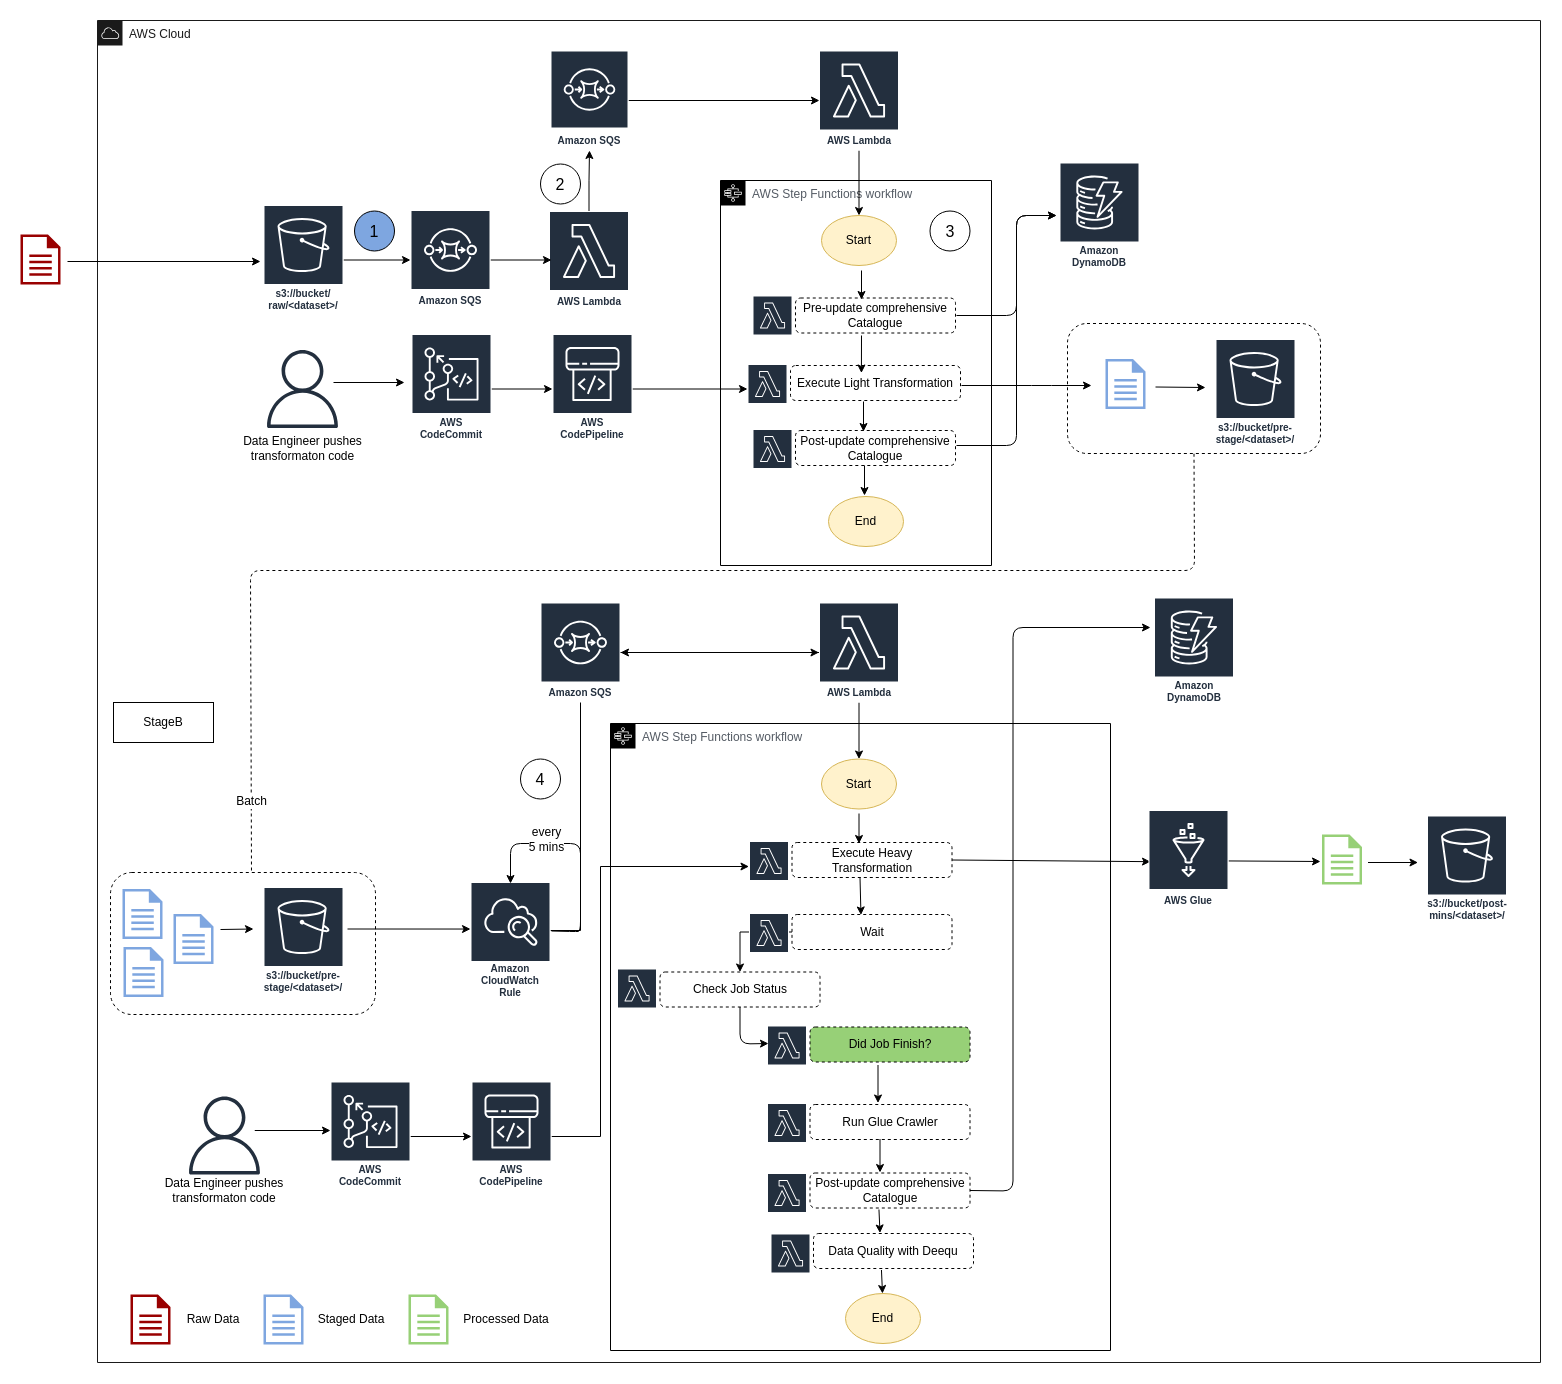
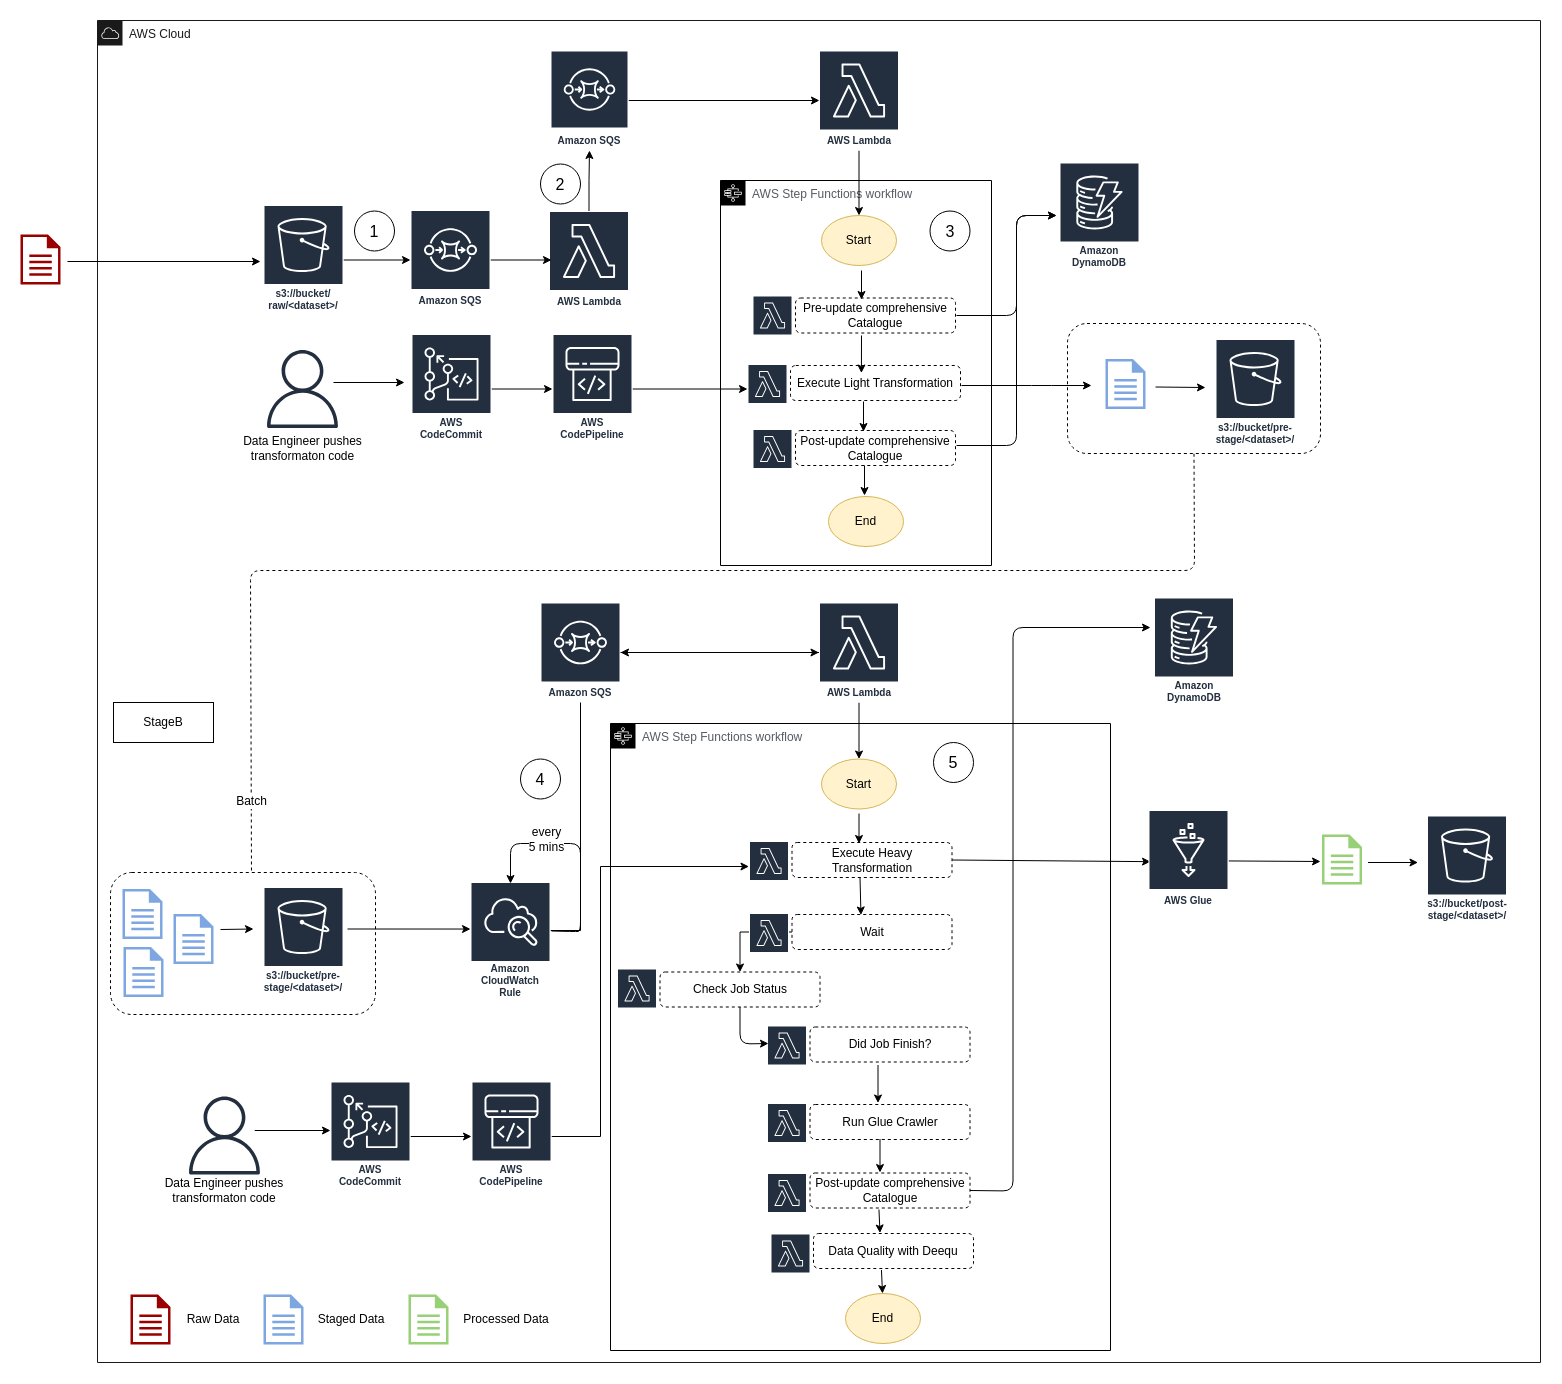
node "1": fillcolor #7ea6e0 -> #ffffff
node "5": added
node "s3://bucket/post-mins/<dataset>/": label "s3://bucket/post-mins/<dataset>/" -> "s3://bucket/post-stage/<dataset>/"
node "Did Job Finish?": fillcolor #97d077 -> #ffffff
